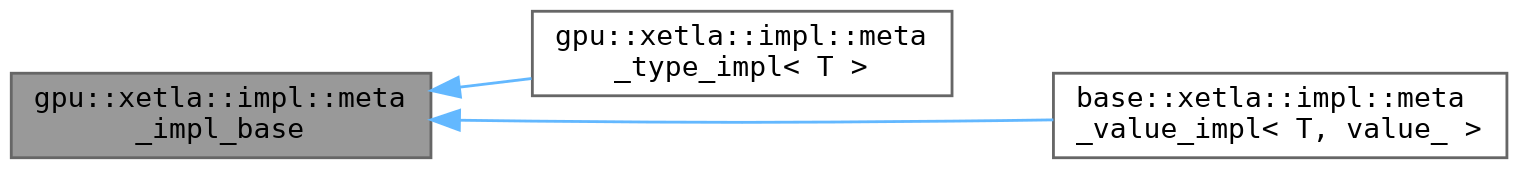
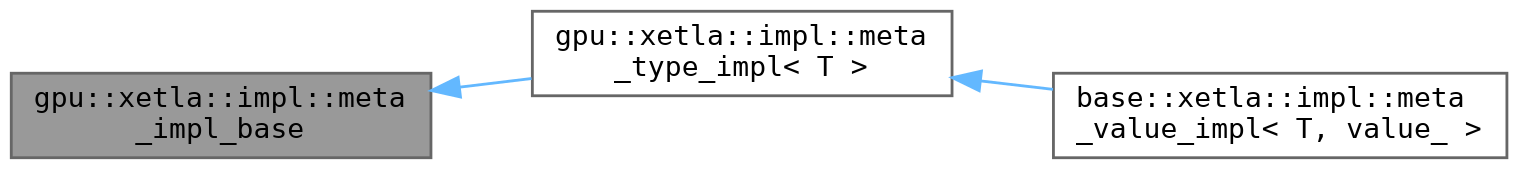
edge "base::xetla::impl::meta _value_impl< T, value_ >" -> "gpu::xetla::impl::meta _impl_base": now "base::xetla::impl::meta _value_impl< T, value_ >" -> "gpu::xetla::impl::meta _type_impl< T >"
